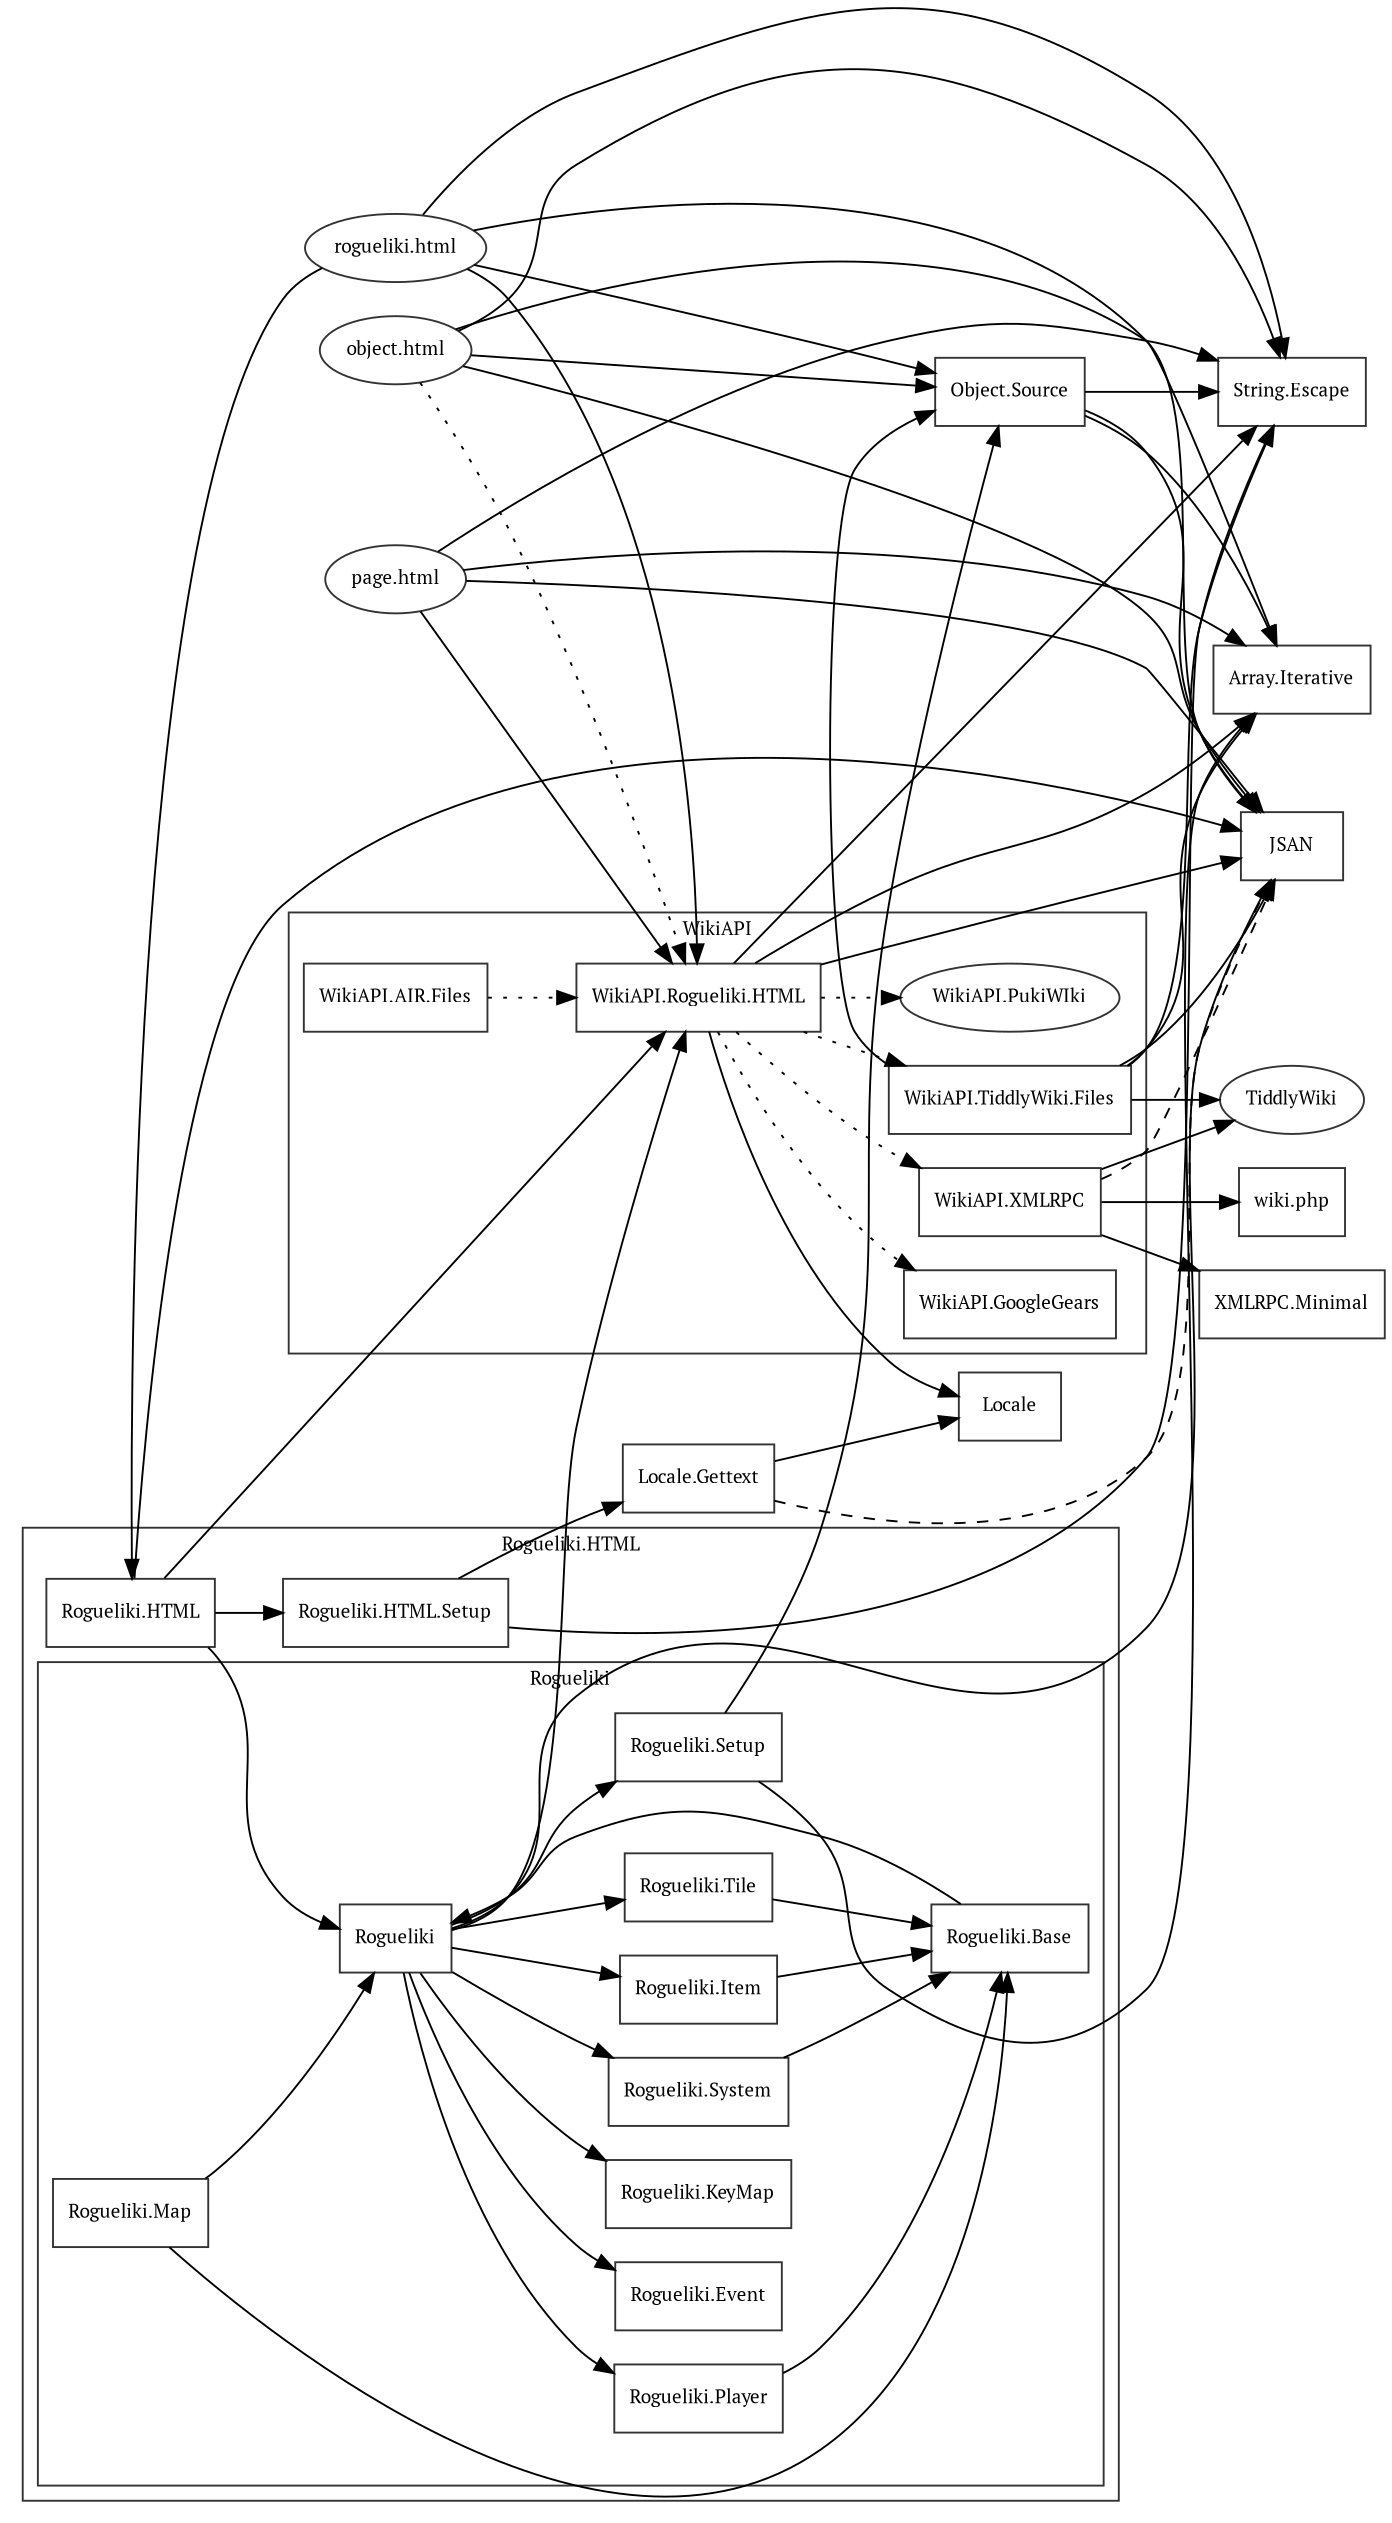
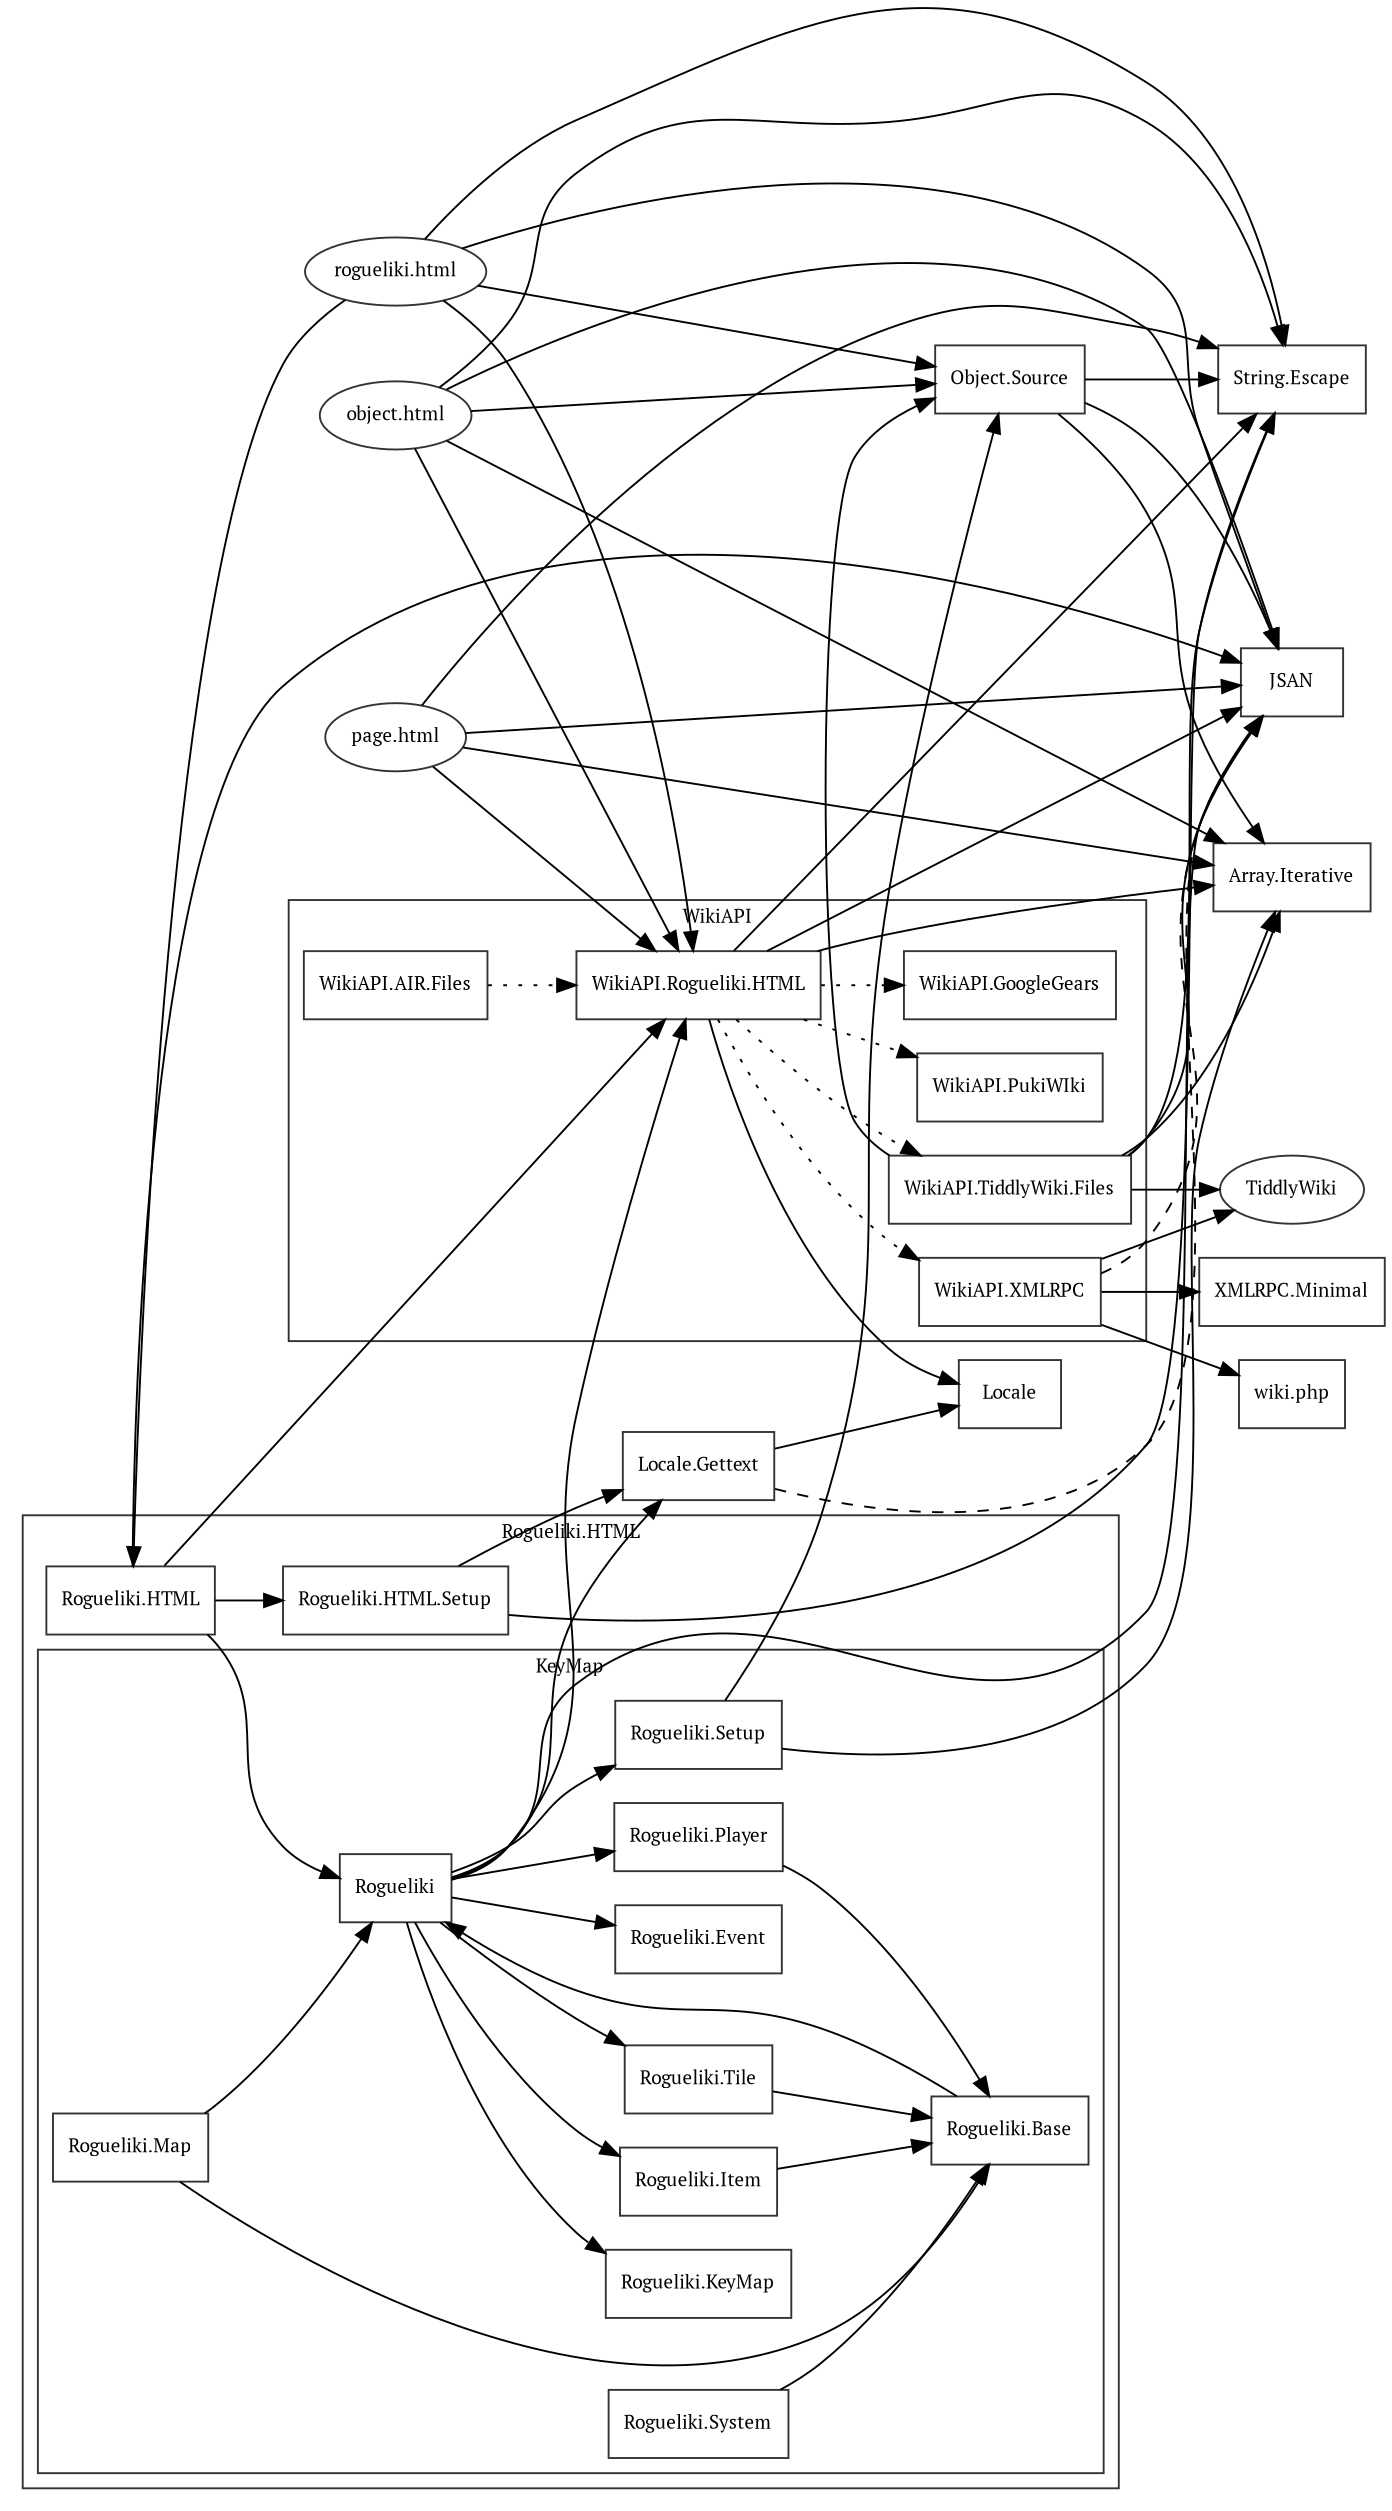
edge "object.html" -> "WikiAPI.Rogueliki.HTML": style dotted -> solid
node "WikiAPI.PukiWIki": shape ellipse -> box
cluster "Rogueliki": label "Rogueliki" -> "KeyMap"
edge "Rogueliki" -> "Rogueliki.System": now "Rogueliki" -> "Locale.Gettext"
